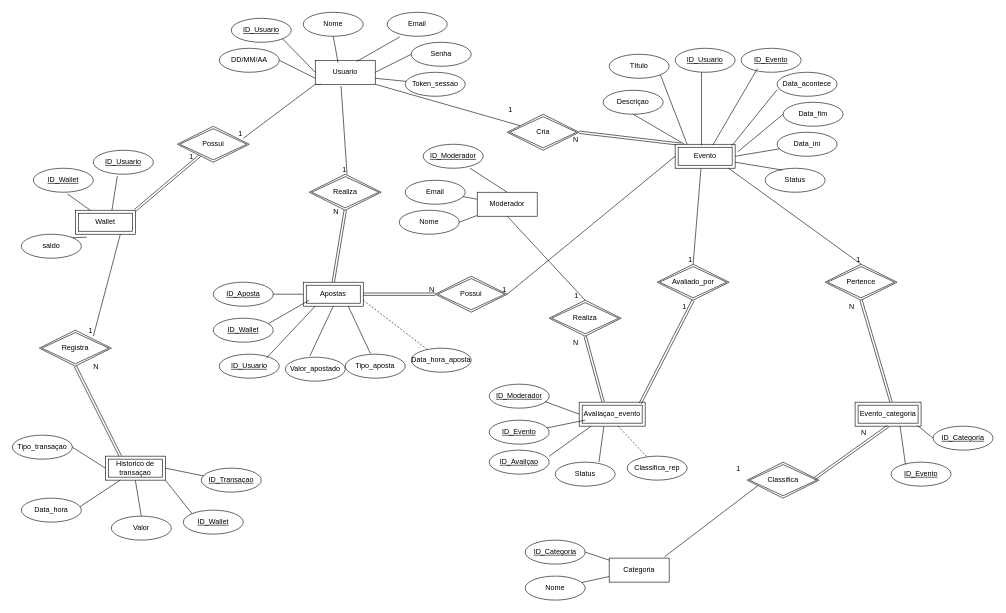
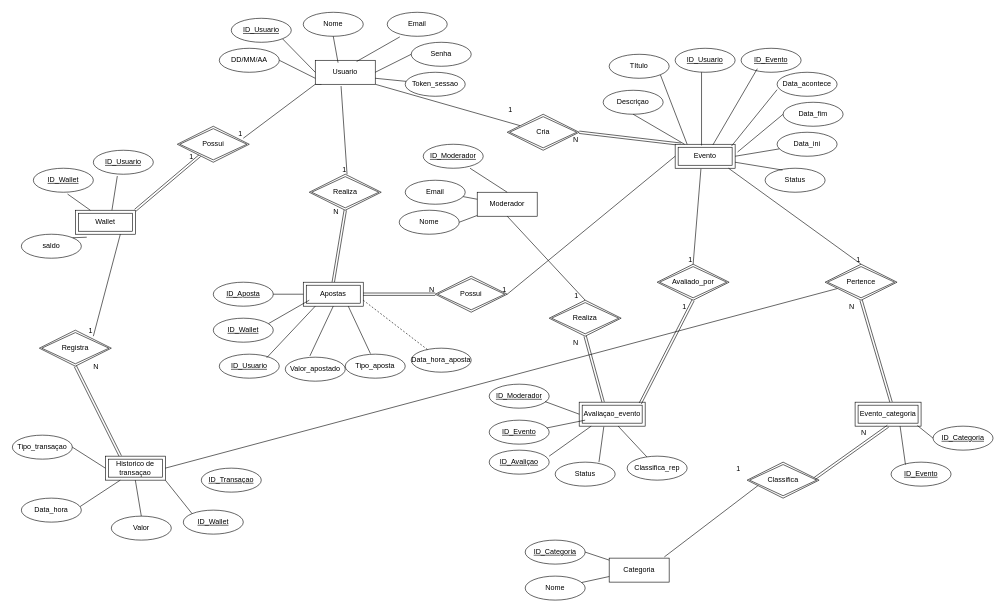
edge "Avaliaçao_evento" -- "Classifica_rep": style dashed -> solid
edge "Historico de transaçao" -- "ID_Transaçao": now "Historico de transaçao" -- "Pertence"
